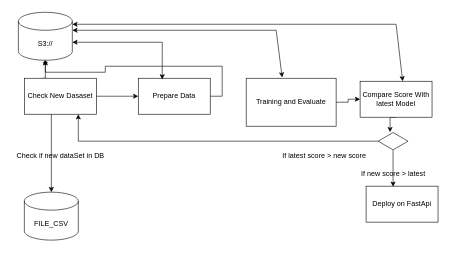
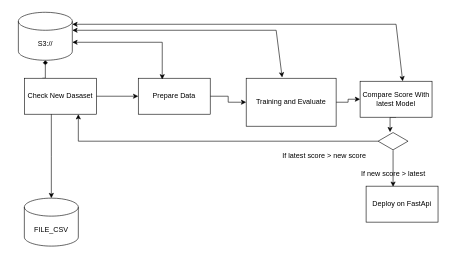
edge "Prepare Data" -> "S3://": now "Prepare Data" -> "Training and Evaluate"
node "Check if new dataSet in DB": removed
node "FILE_CSV": moved (51, 216) -> (51, 222)
